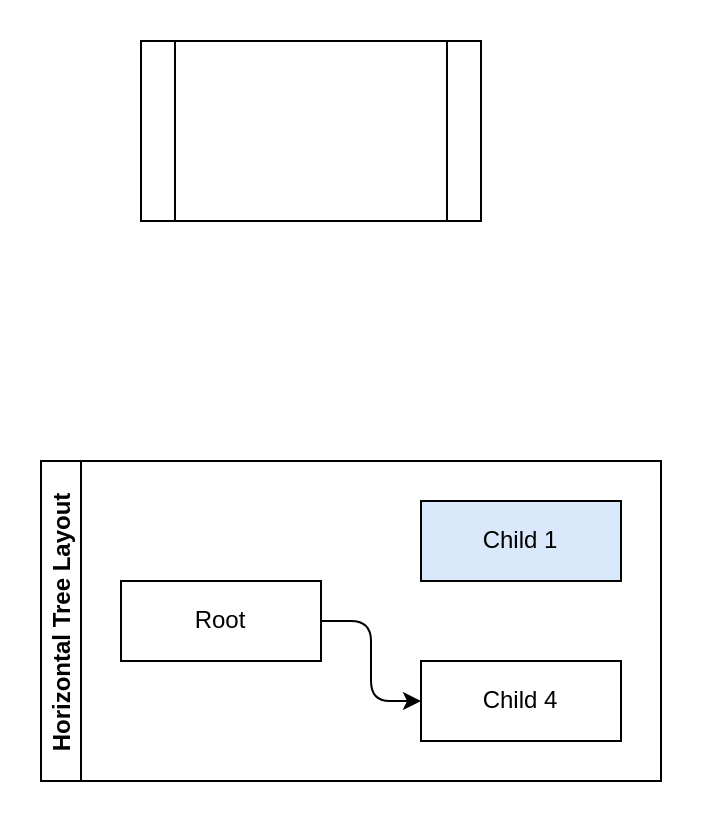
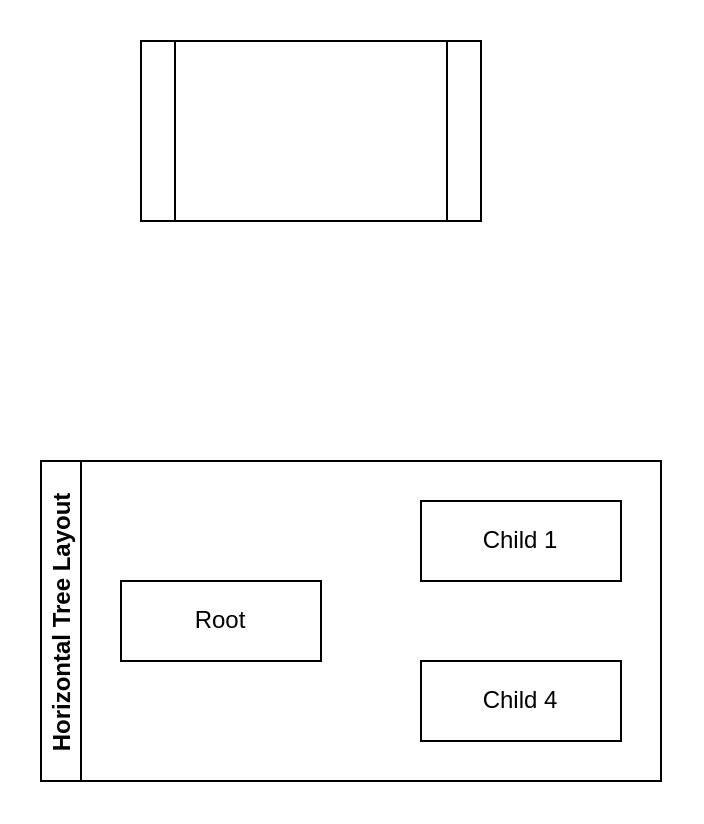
node "Child 1": fillcolor #dae8fc -> #ffffff
edge "Root" -> "Child 4": removed
